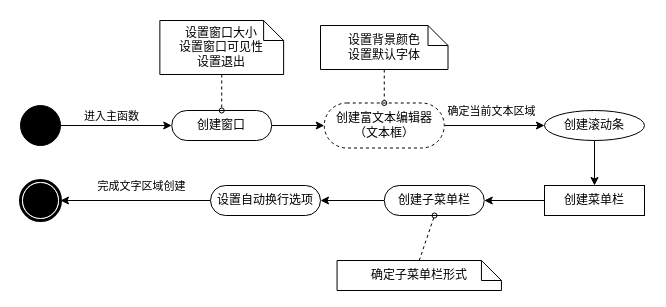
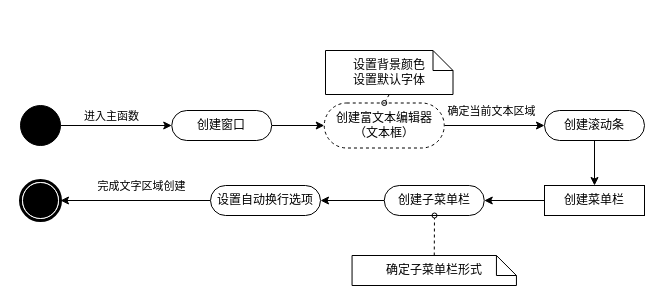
node "设置窗口大小 设置窗口可见性 设置退出": removed
node "设置背景颜色 设置默认字体": moved (384, 48) -> (389, 73)
edge "设置窗口大小 设置窗口可见性 设置退出" -> "创建窗口": removed
node "创建滚动条": shape ellipse -> rounded rectangle
node "确定子菜单栏形式": moved (419, 276) -> (434, 271)
